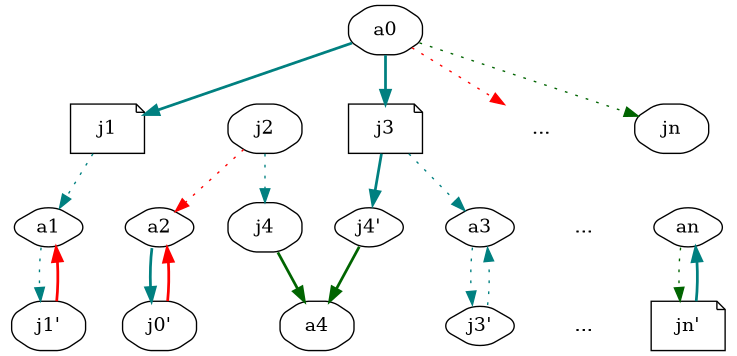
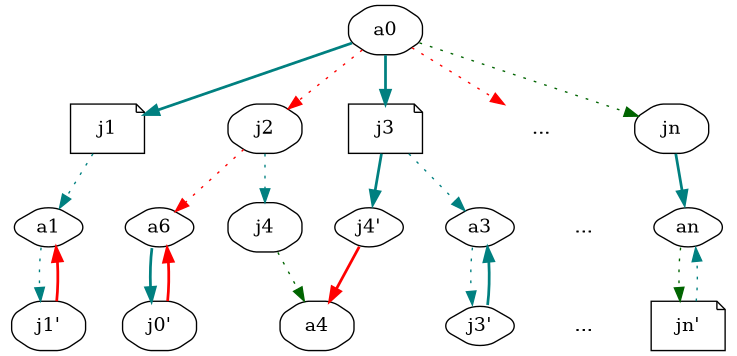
edge "a0" -> "j2": added
edge "jn" -> "an": added
node "a2": label "a2" -> "a6"
edge "j4'" -> "a4": color darkgreen -> red
edge "j4" -> "a4": style bold -> dotted
edge "jn'" -> "an": style bold -> dotted
edge "j3'" -> "a3": style dotted -> bold
